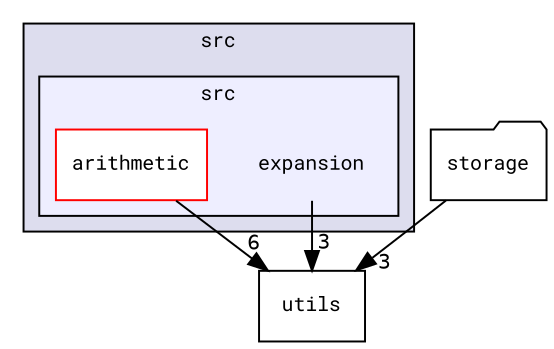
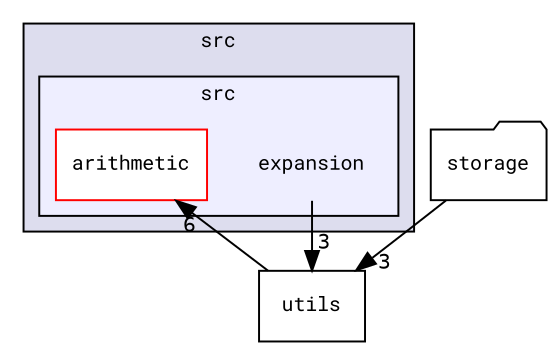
edge "arithmetic" -> "utils": reversed
